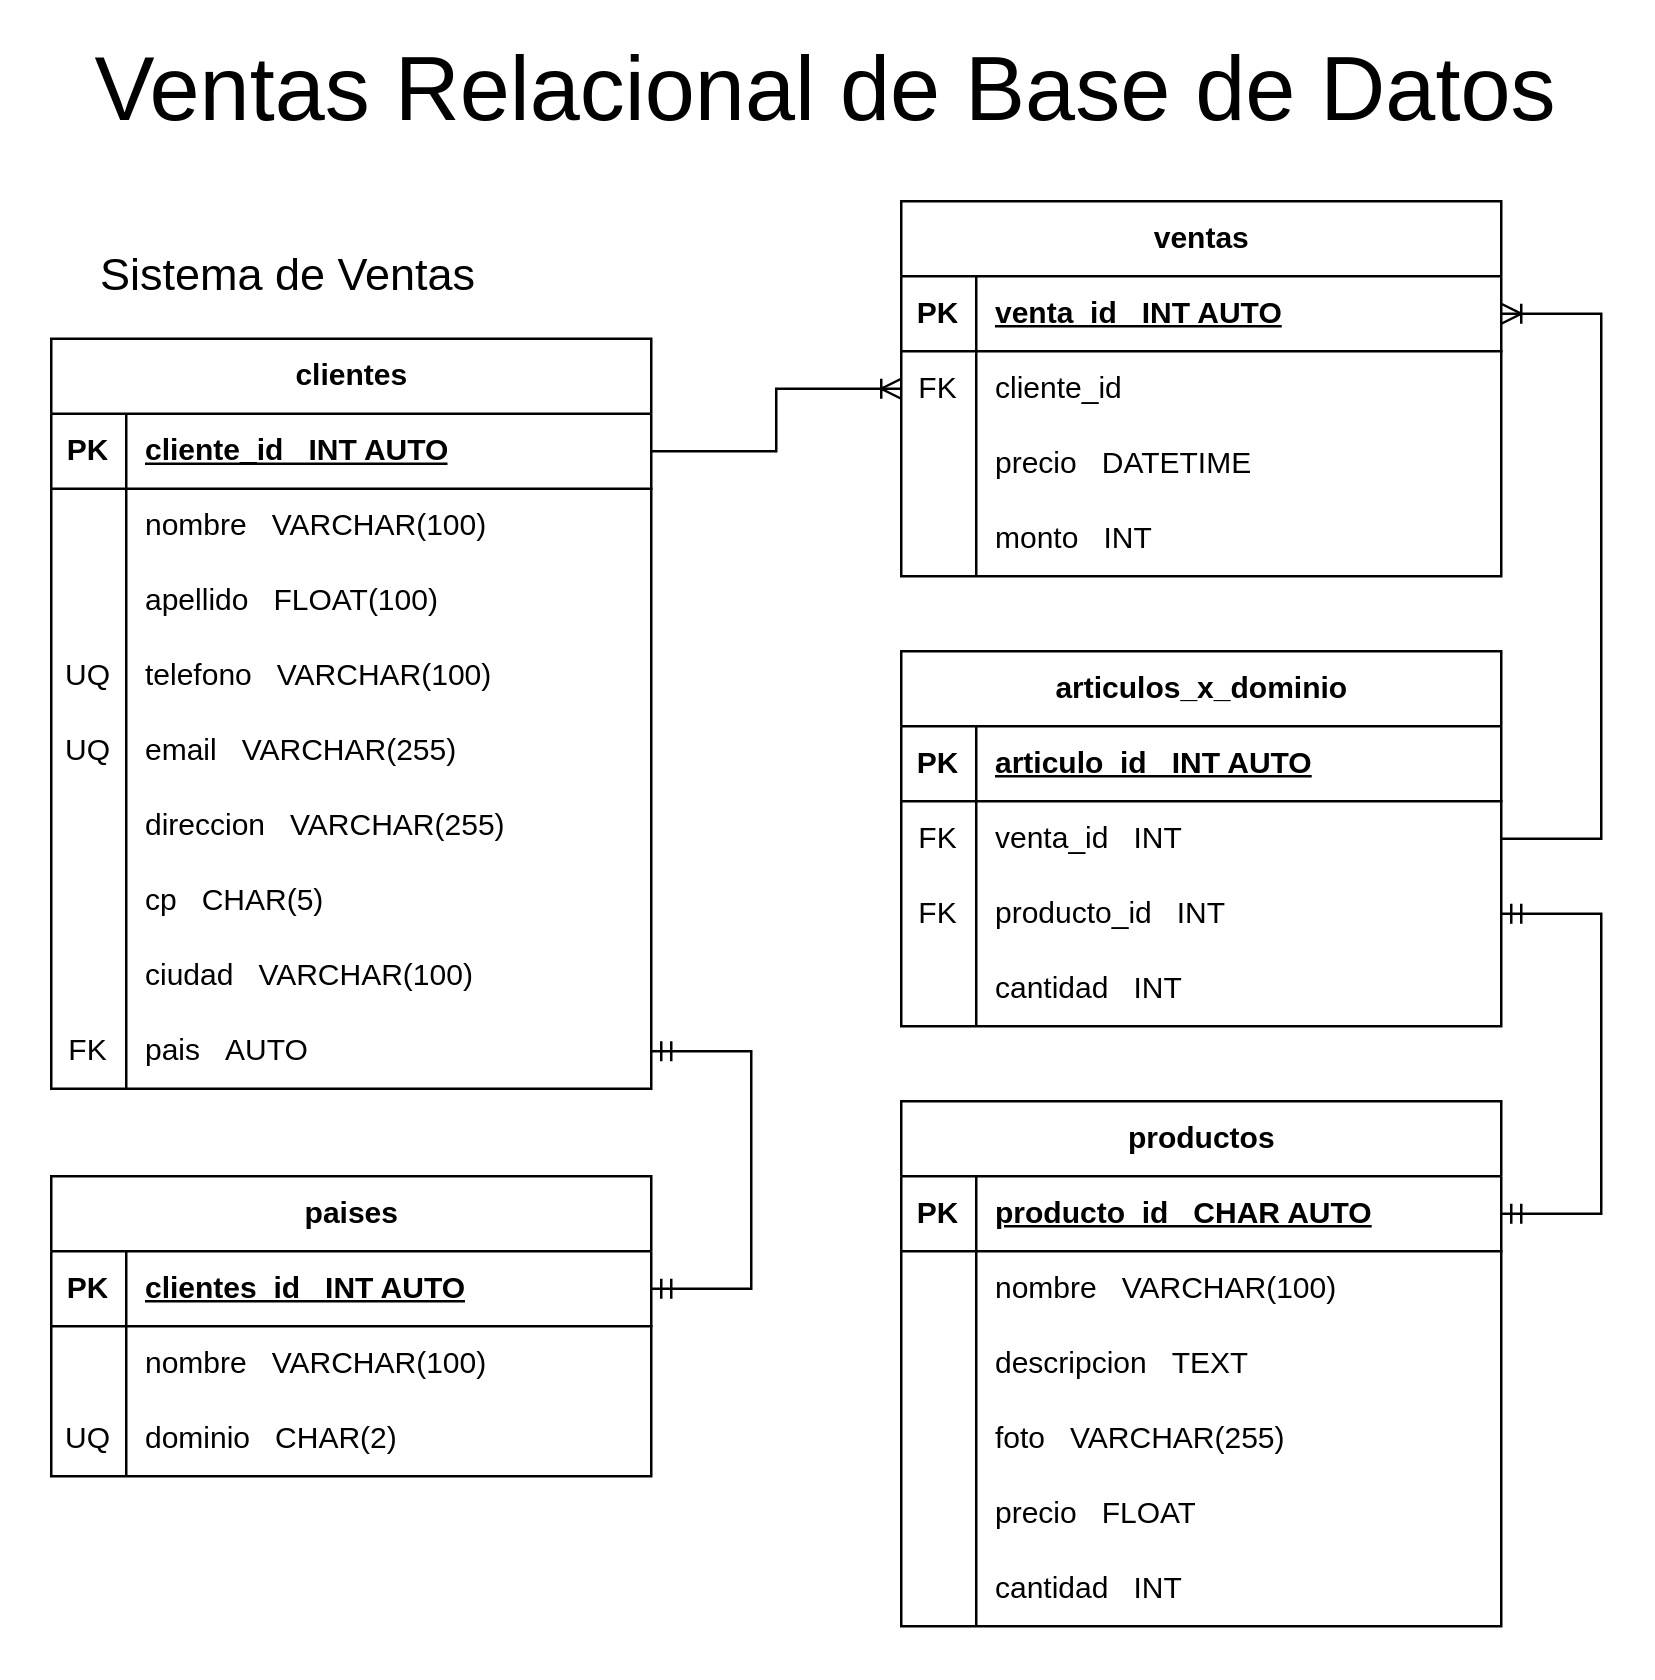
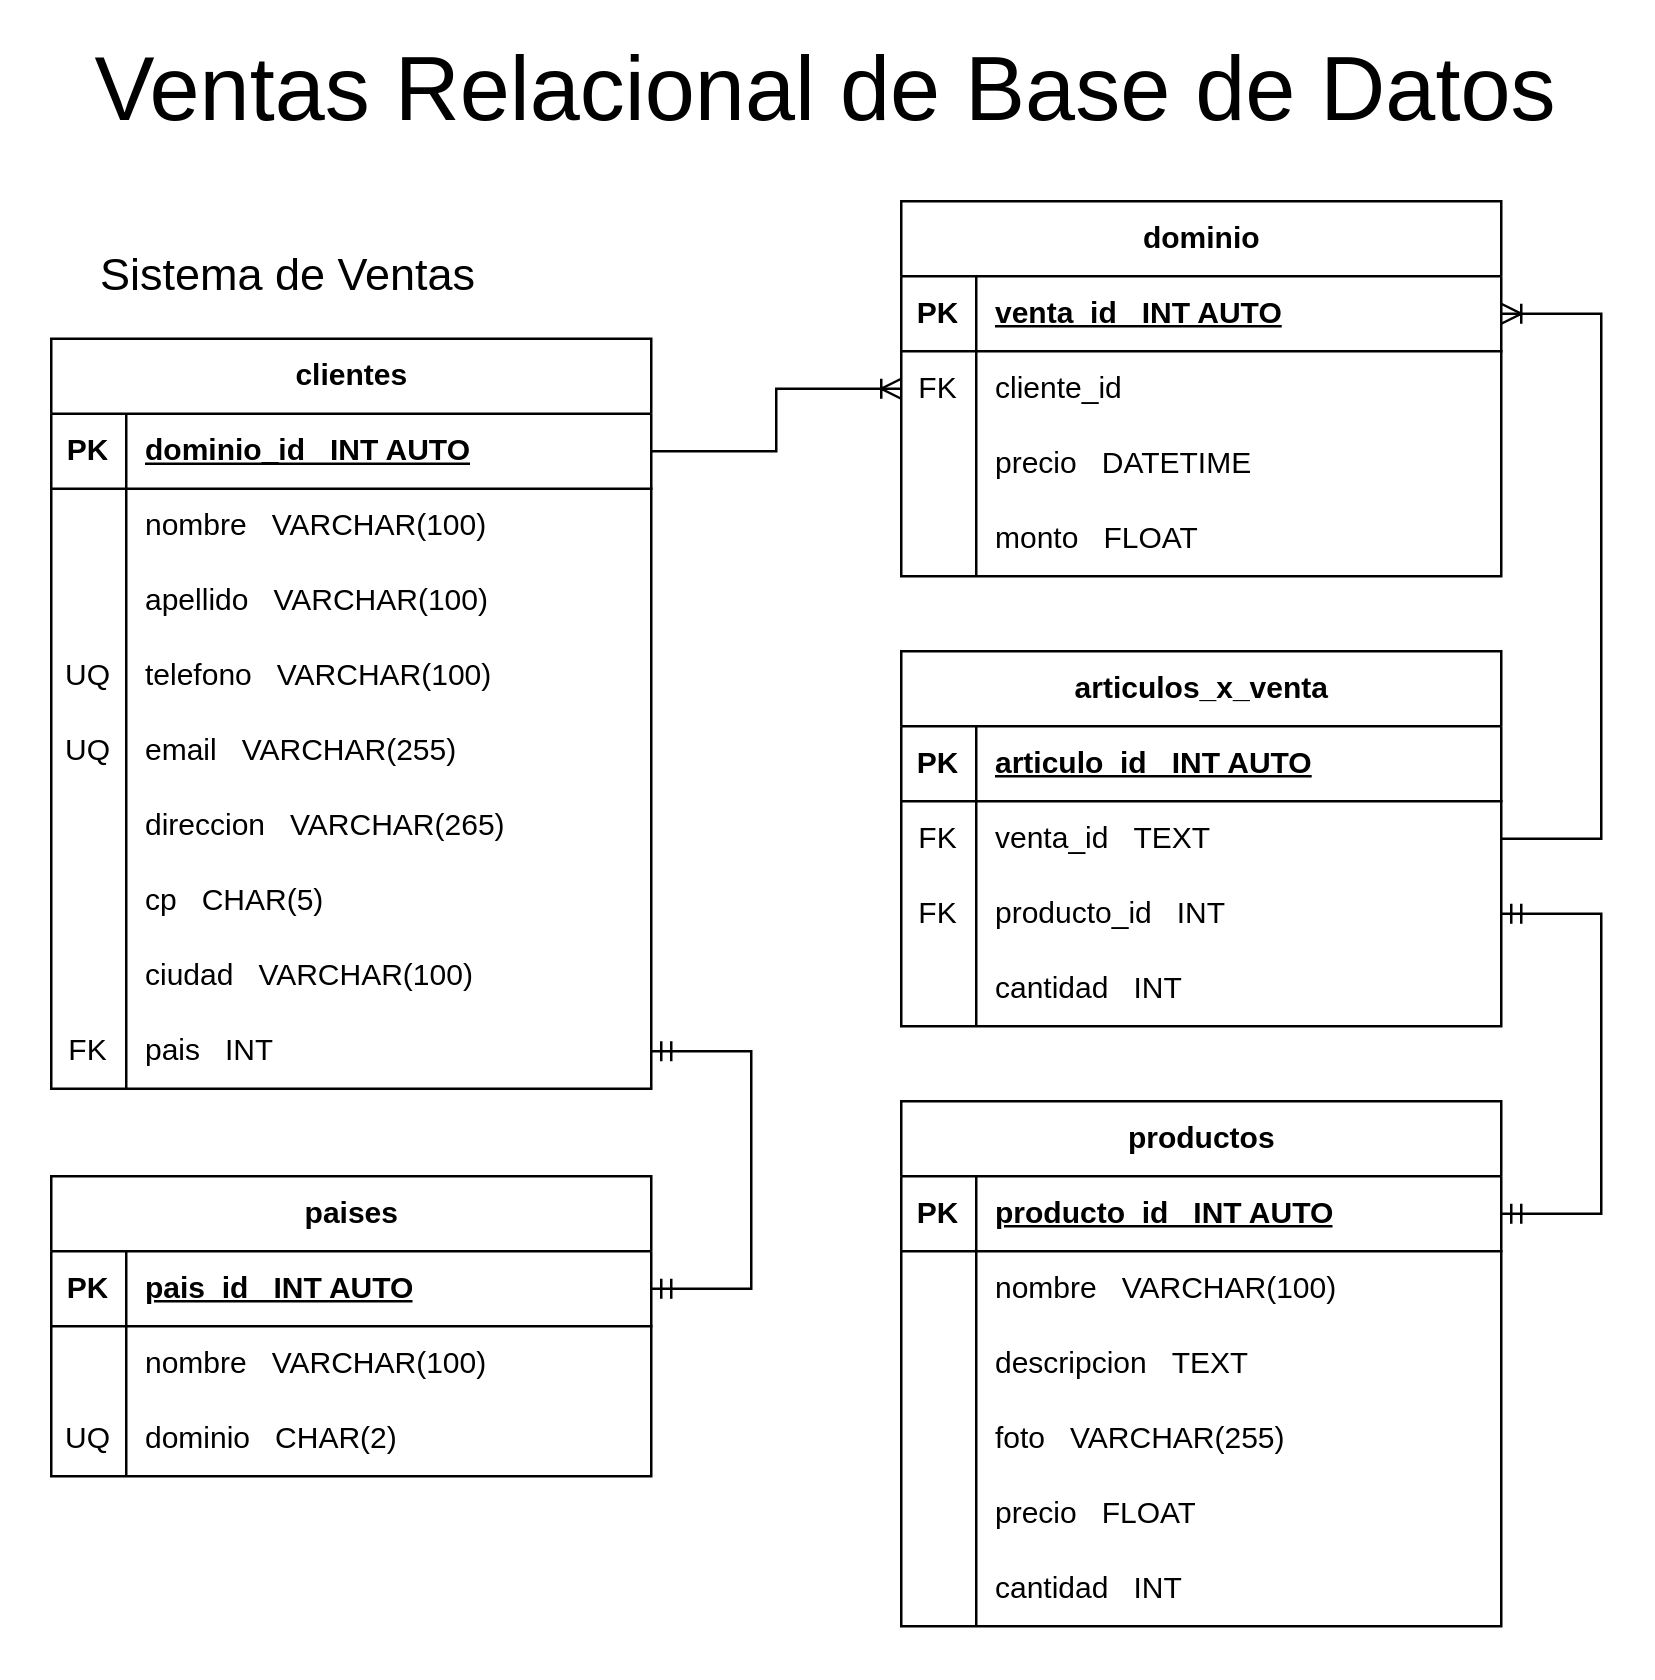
node "ventas": label "ventas" -> "dominio"
node "cliente_id INT AUTO": label "cliente_id INT AUTO" -> "dominio_id INT AUTO"
node "monto INT": label "monto INT" -> "monto FLOAT"
node "apellido FLOAT(100)": label "apellido FLOAT(100)" -> "apellido VARCHAR(100)"
node "articulos_x_dominio": label "articulos_x_dominio" -> "articulos_x_venta"
node "direccion VARCHAR(255)": label "direccion VARCHAR(255)" -> "direccion VARCHAR(265)"
node "venta_id INT": label "venta_id INT" -> "venta_id TEXT"
node "pais AUTO": label "pais AUTO" -> "pais INT"
node "producto_id CHAR AUTO": label "producto_id CHAR AUTO" -> "producto_id INT AUTO"
node "clientes_id INT AUTO": label "clientes_id INT AUTO" -> "pais_id INT AUTO"
